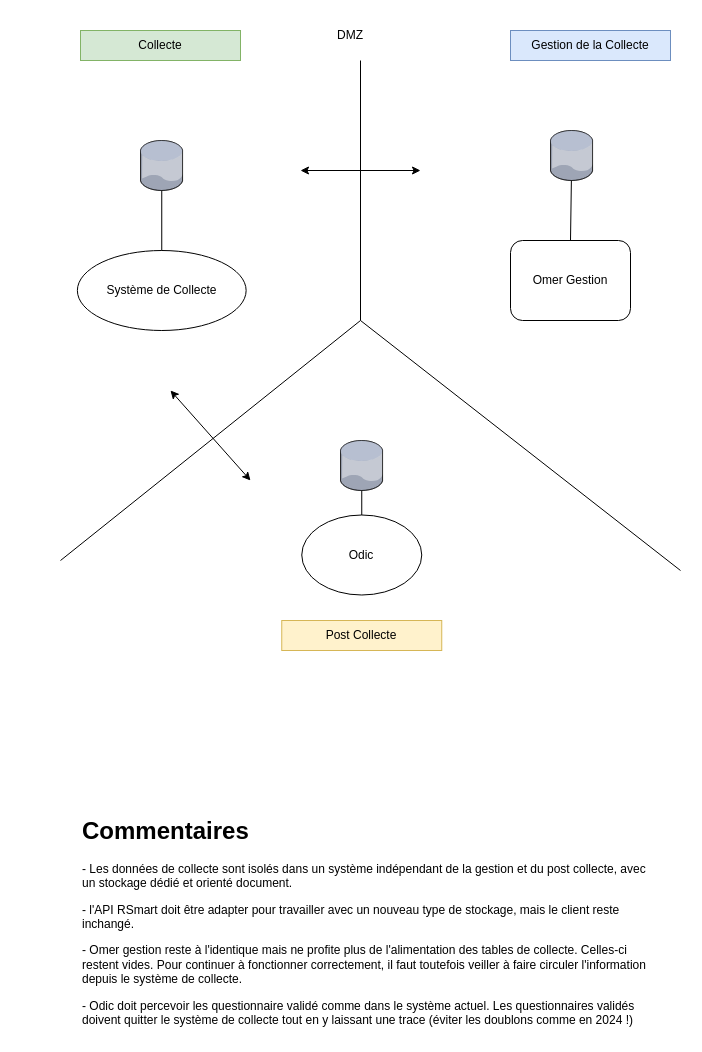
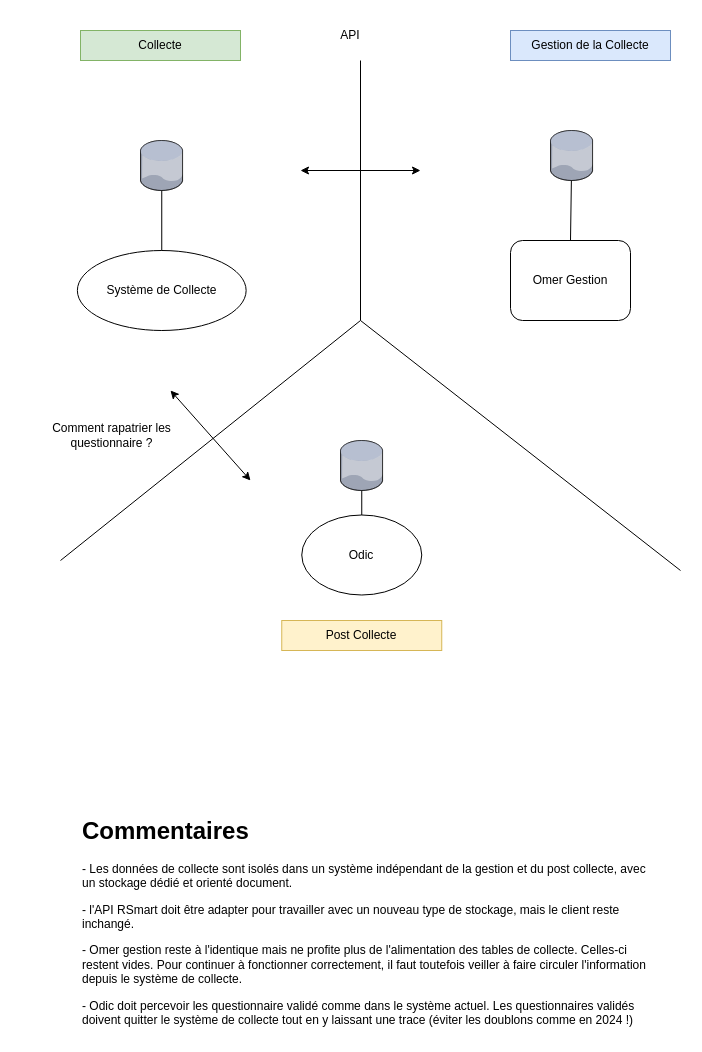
node "DMZ": label "DMZ" -> "API"
node "Comment rapatrier les questionnaire ?": added
